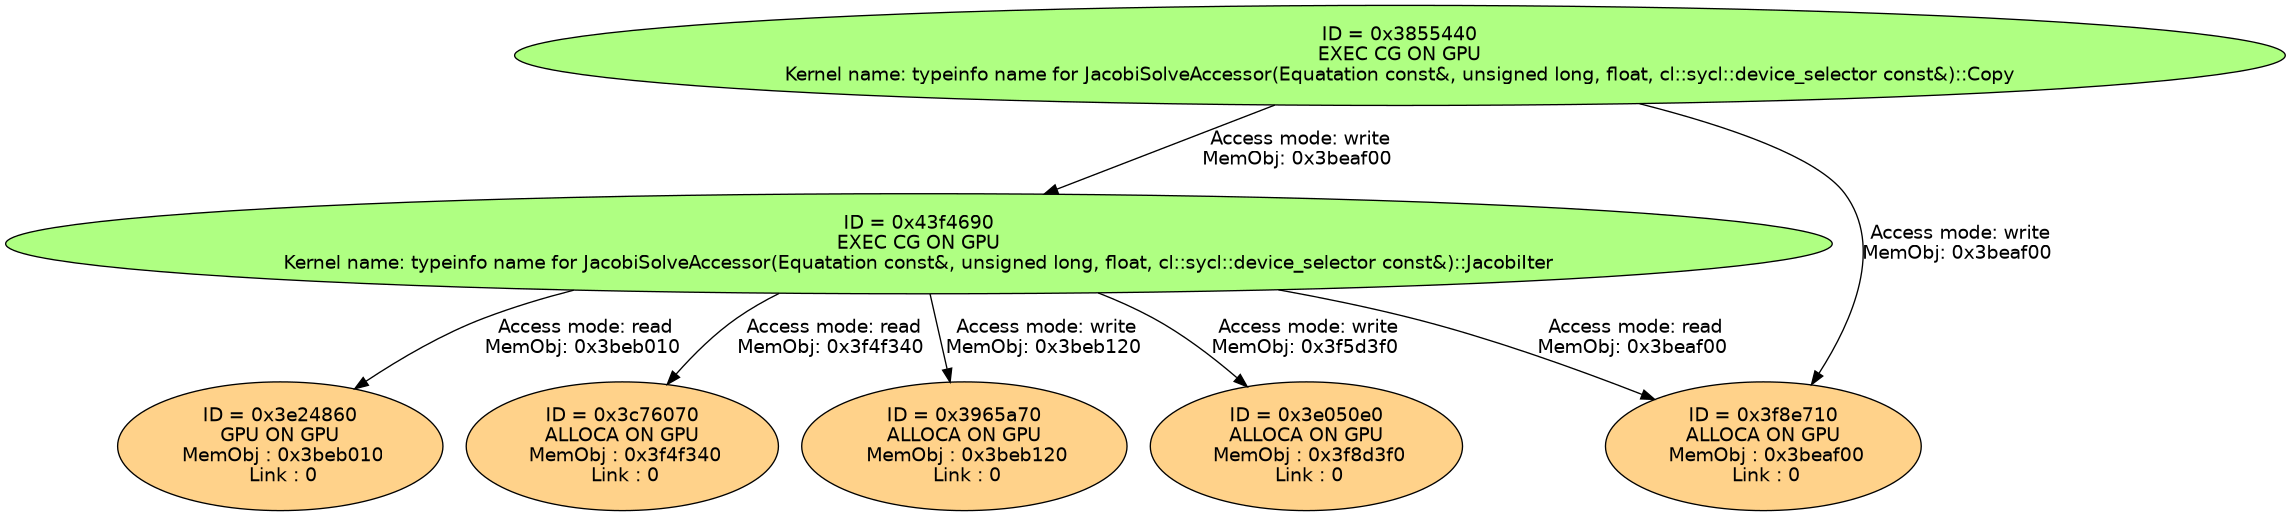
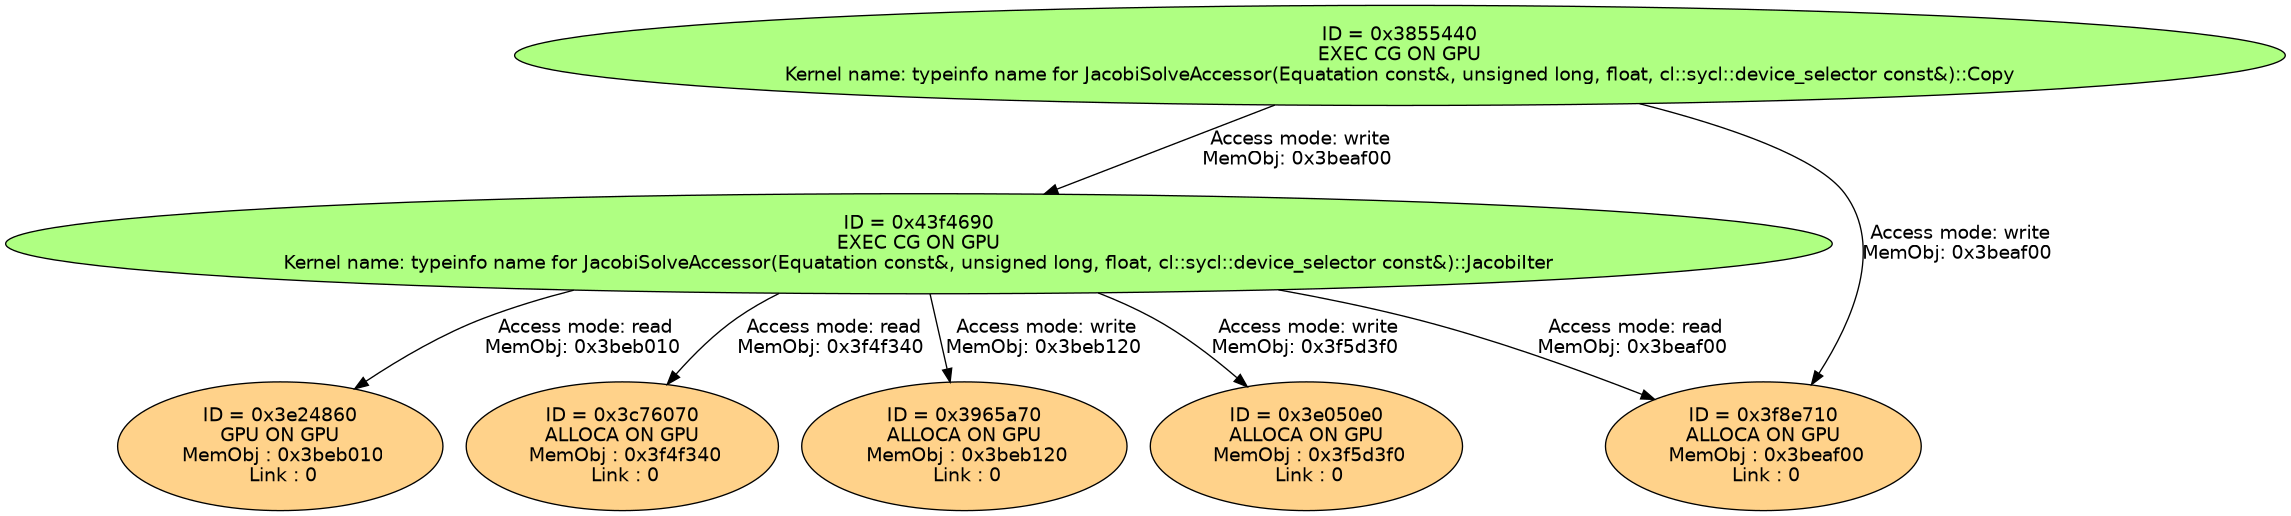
node "ID = 0x3e050e0 ALLOCA ON GPU MemObj : 0x3f8d3f0 Link : 0": label "ID = 0x3e050e0 ALLOCA ON GPU MemObj : 0x3f8d3f0 Link : 0" -> "ID = 0x3e050e0 ALLOCA ON GPU MemObj : 0x3f5d3f0 Link : 0"
